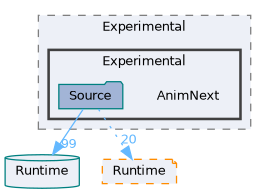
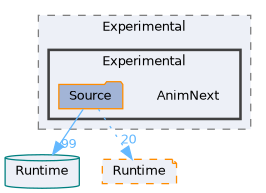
node "Source": color teal -> darkorange
